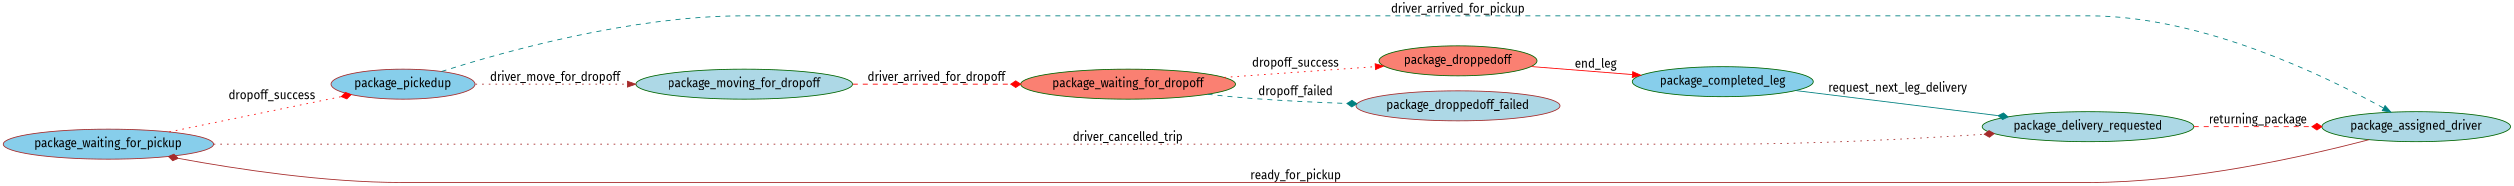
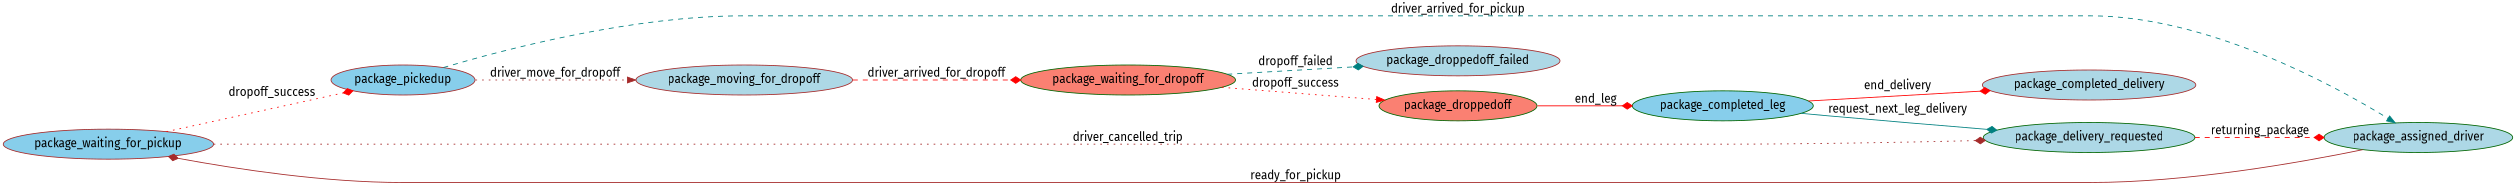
edge "package_droppedoff" -> "package_completed_leg": arrowhead normal -> diamond
node "package_moving_for_dropoff": color darkgreen -> brown
node "package_completed_delivery": added
